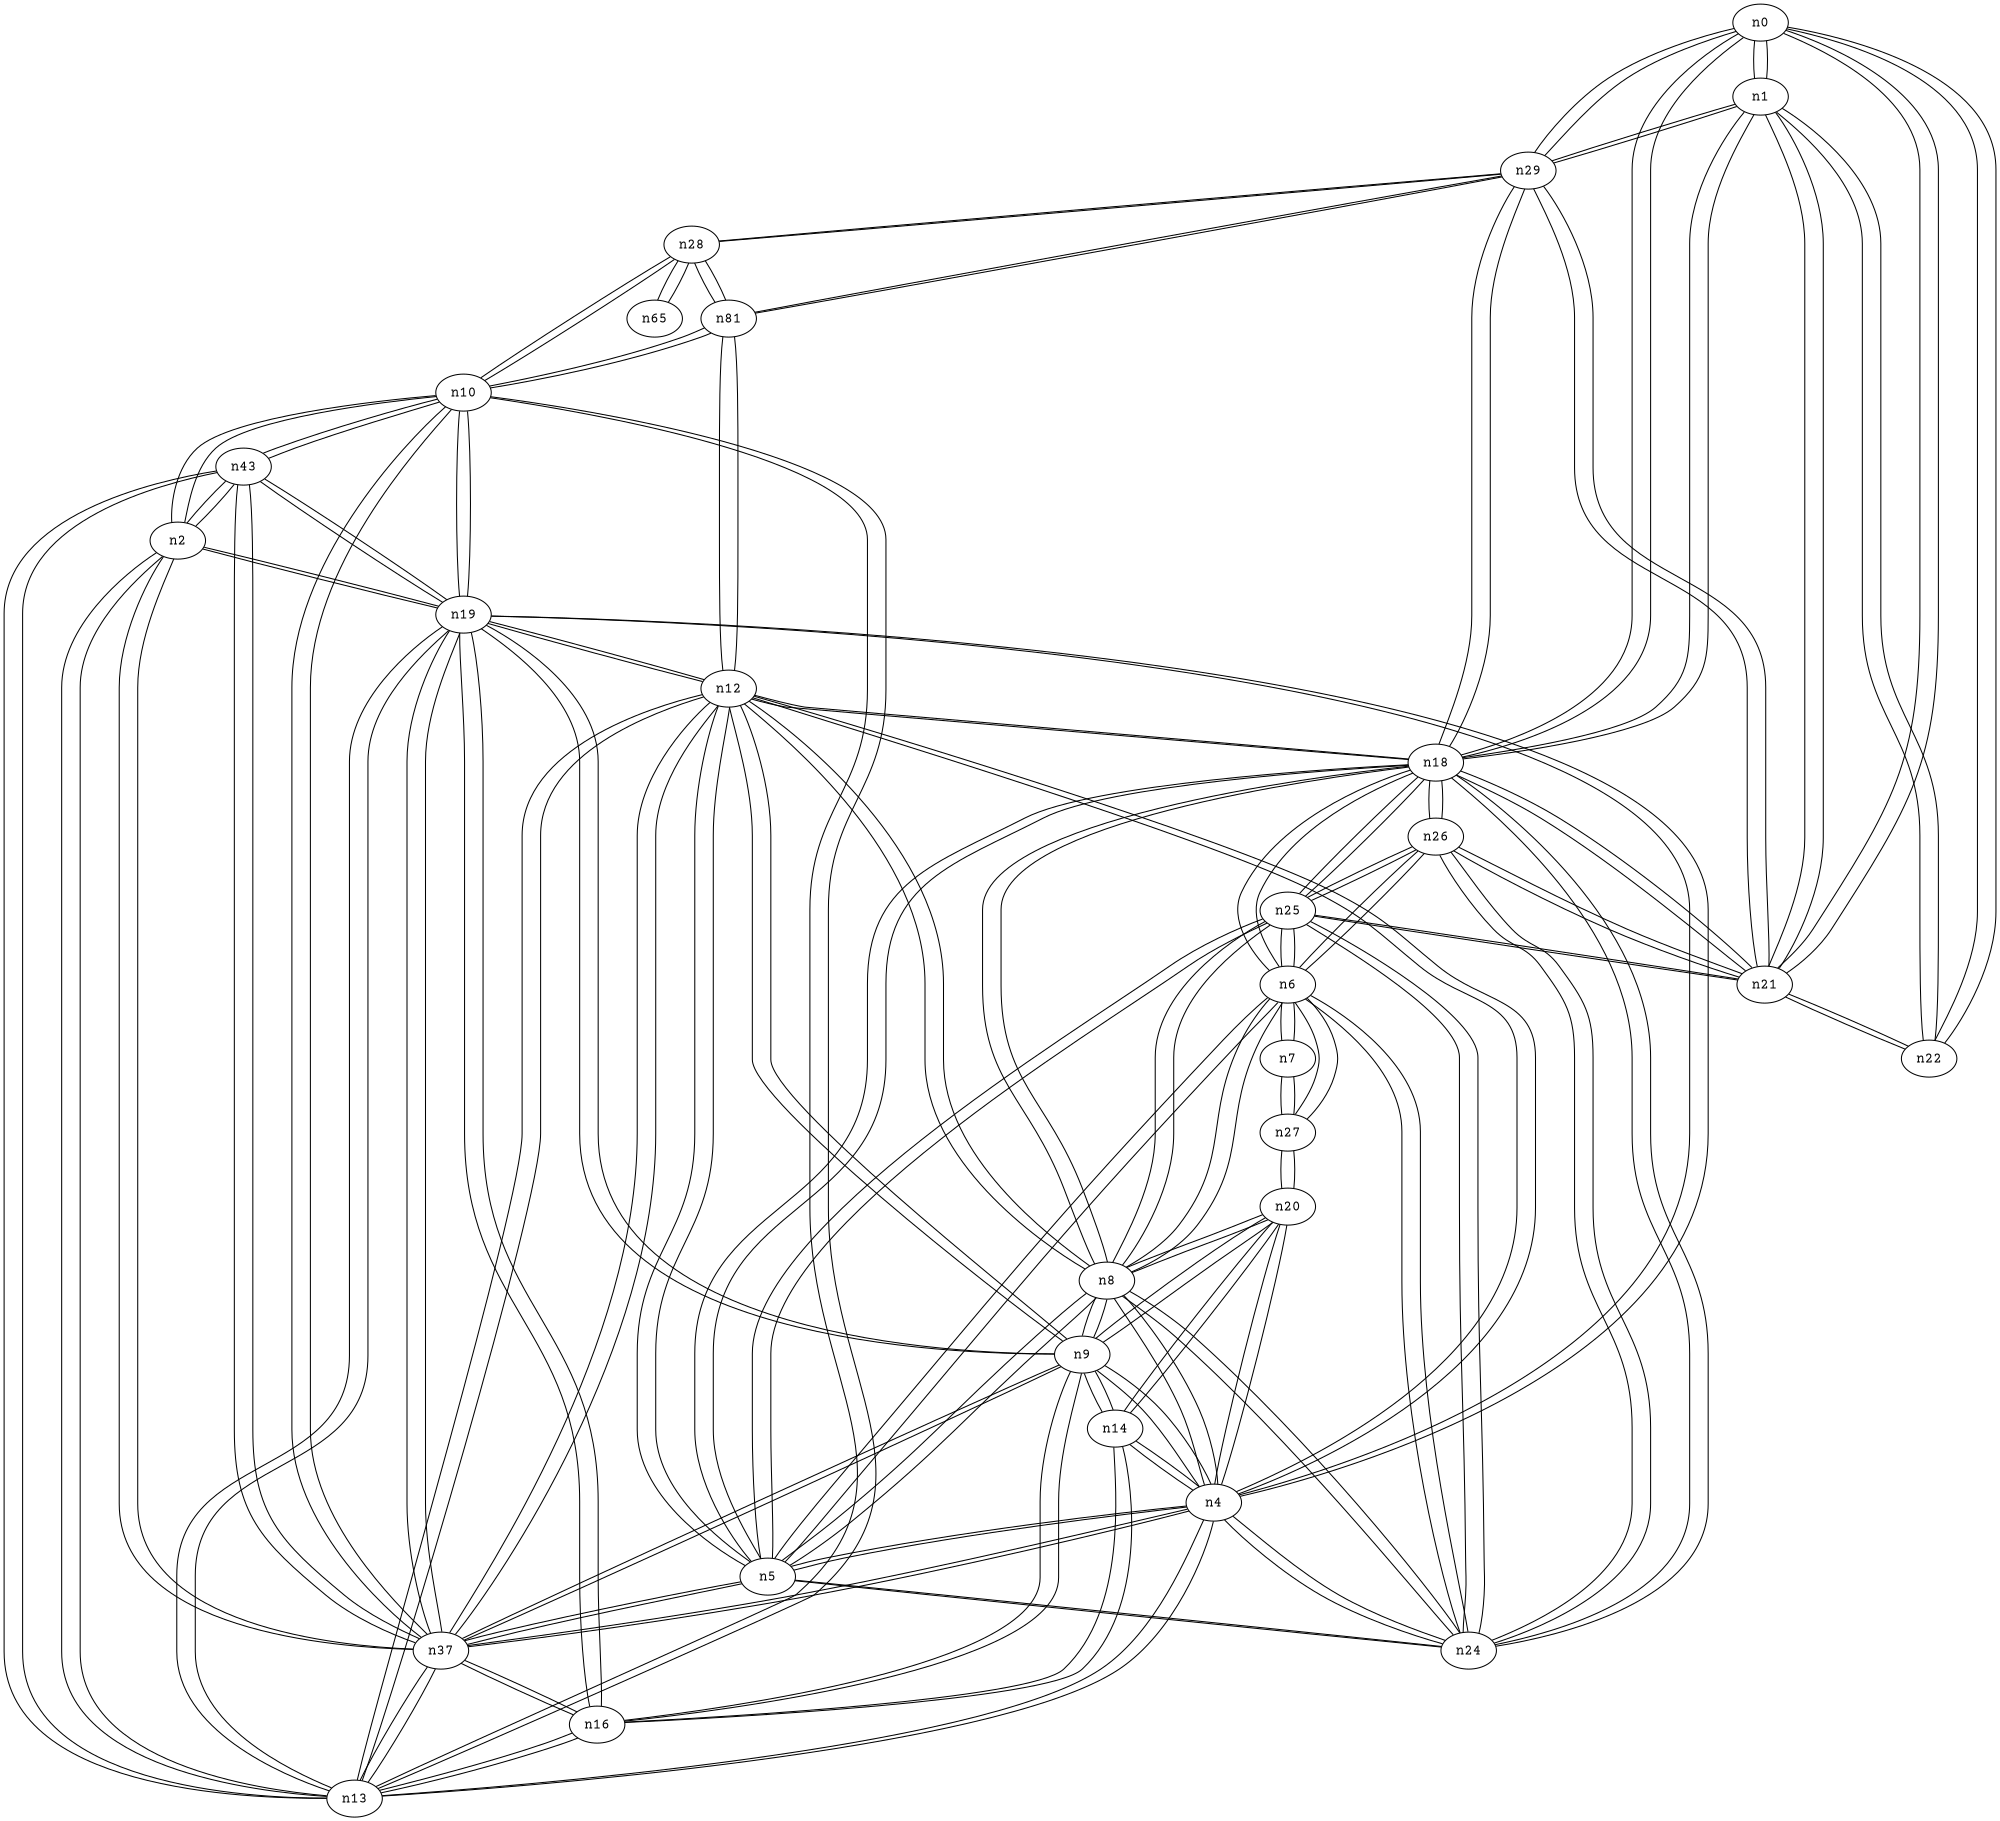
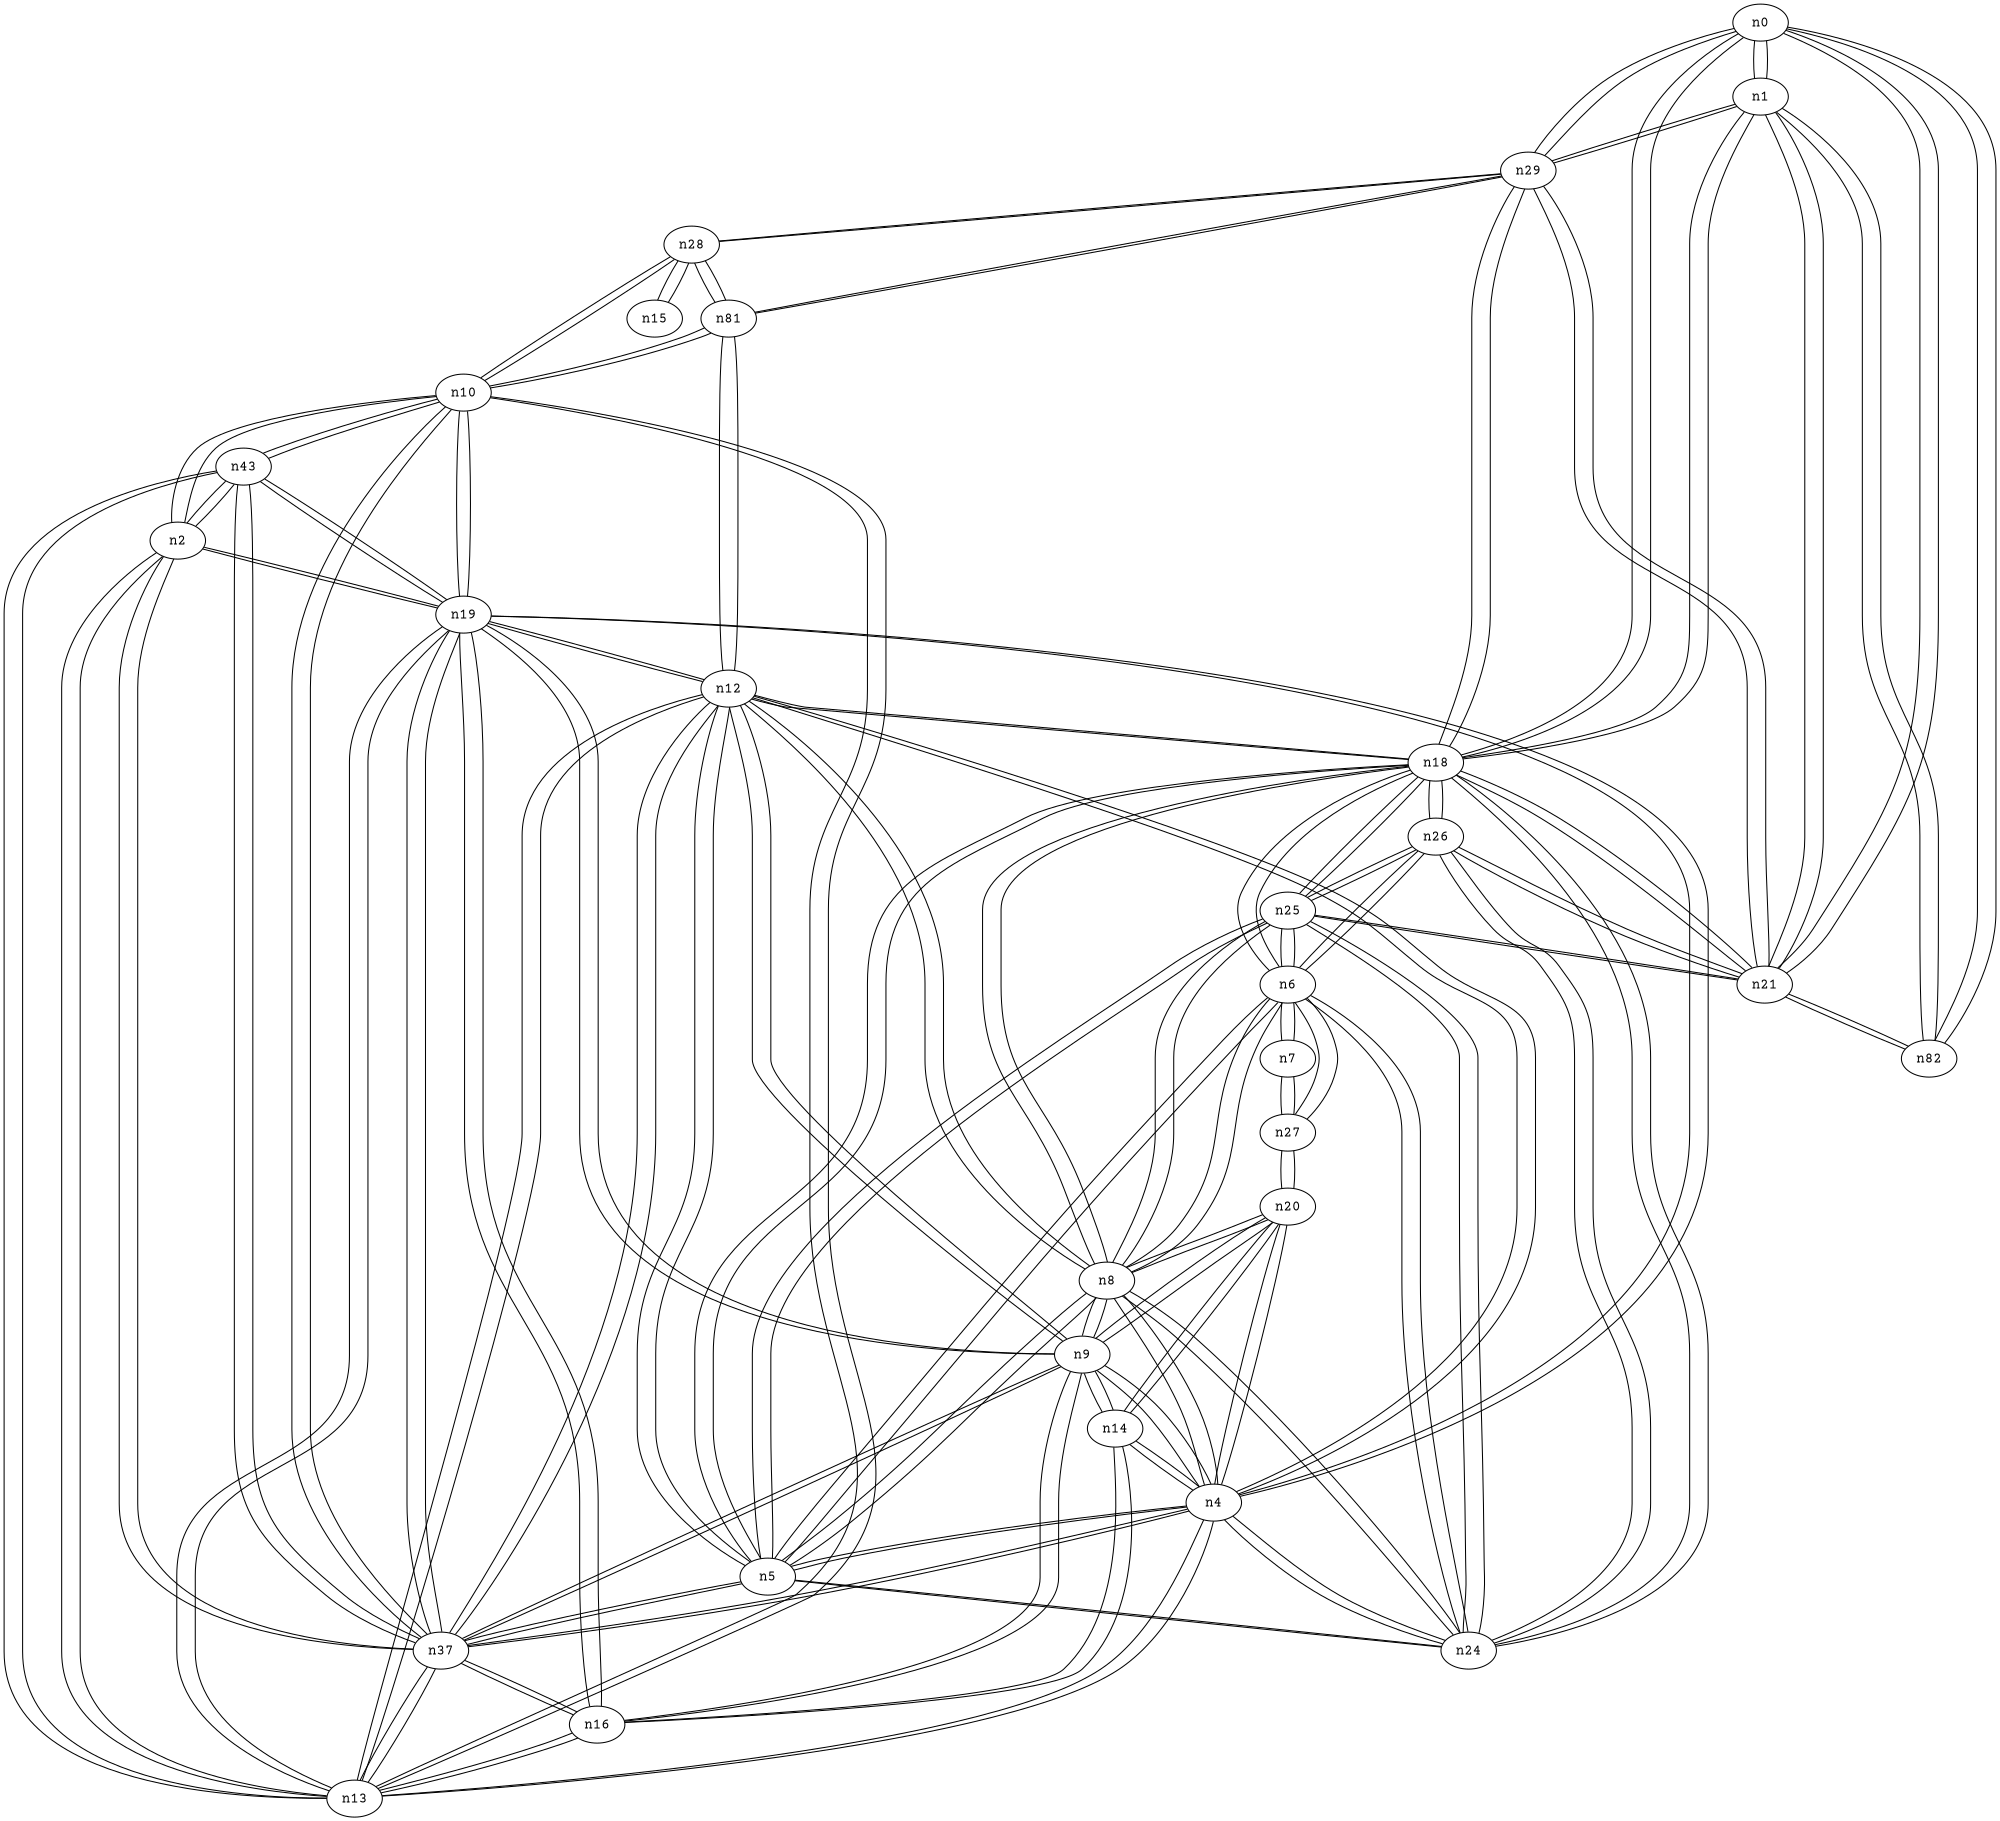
node "n65": label "n65" -> "n15"
node "n22": label "n22" -> "n82"
